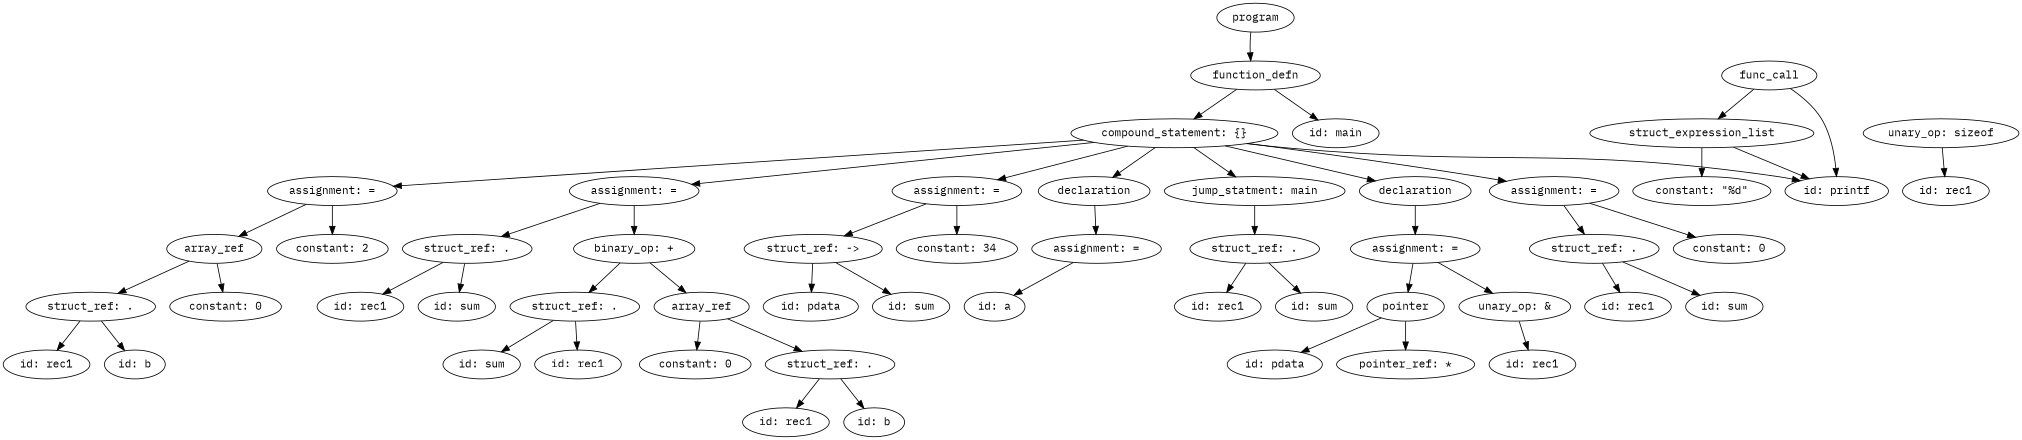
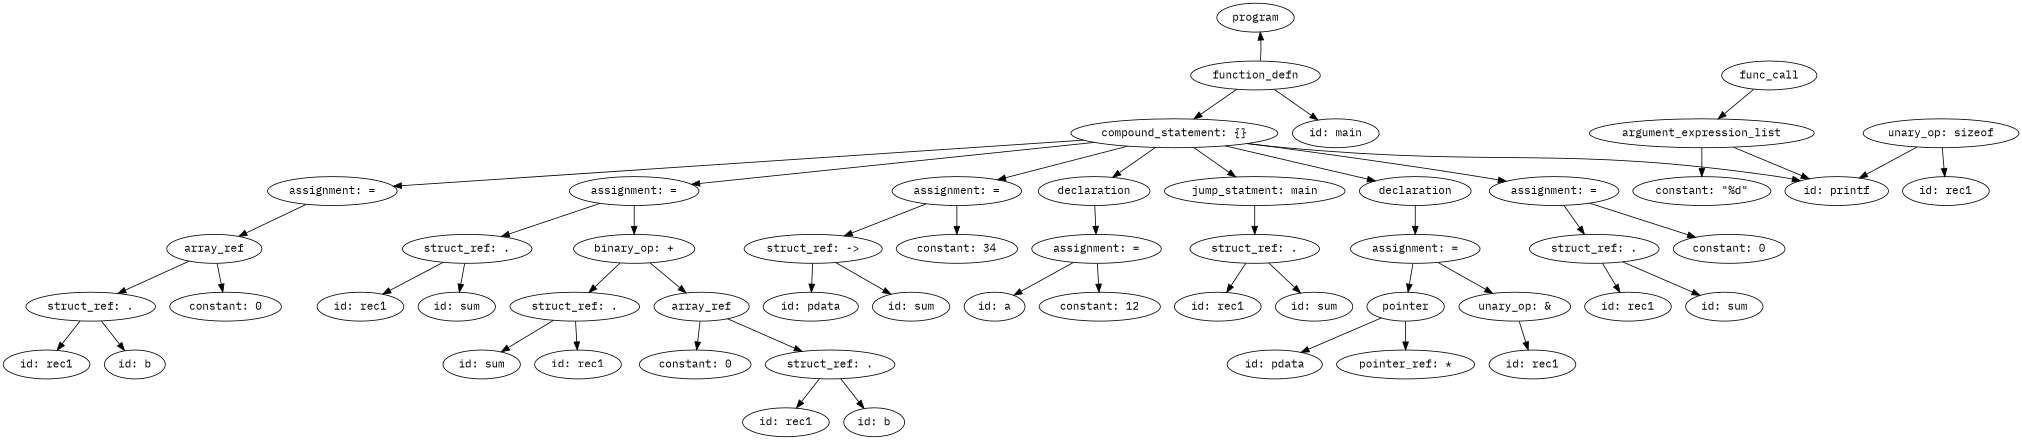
edge "program" -> "function_defn": reversed
edge "func_call" -> "id: printf": now "unary_op: sizeof" -> "id: printf"
node "struct_expression_list": label "struct_expression_list" -> "argument_expression_list"
node "constant: 2": removed
node "constant: 12": added
